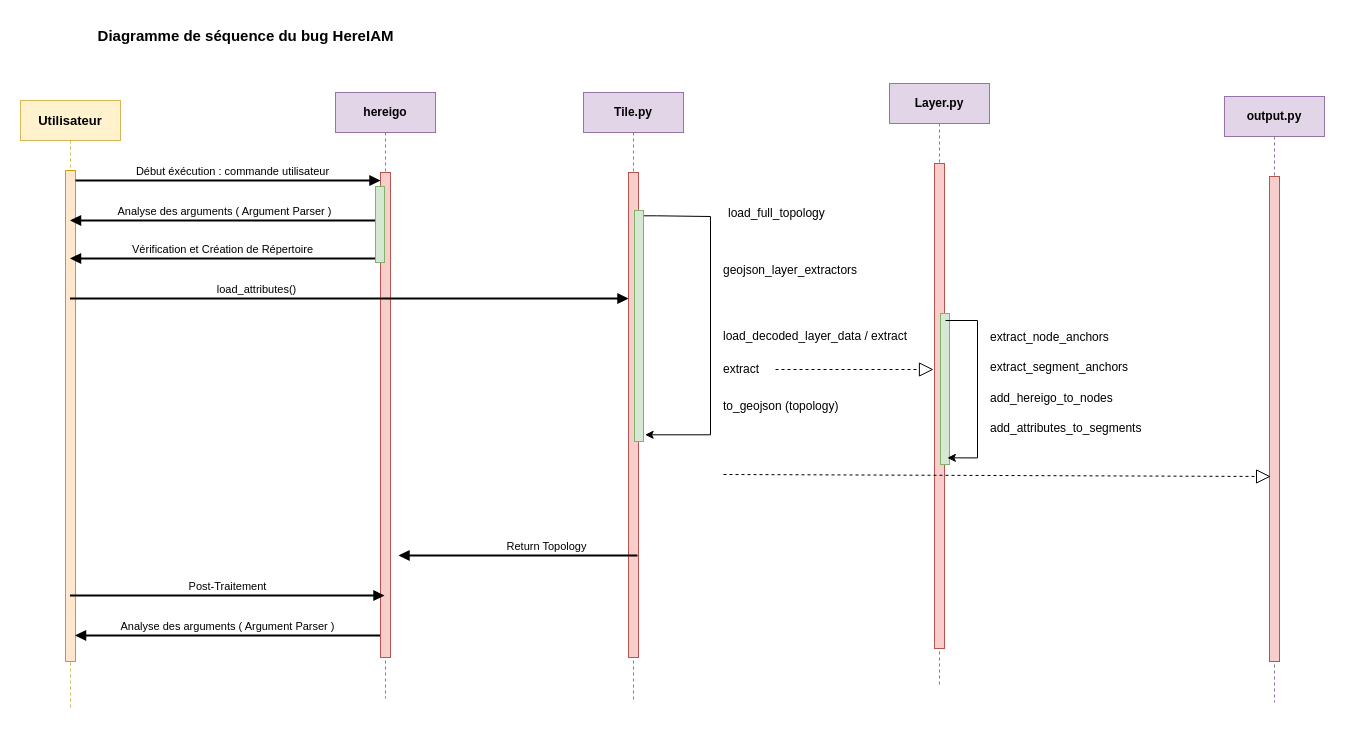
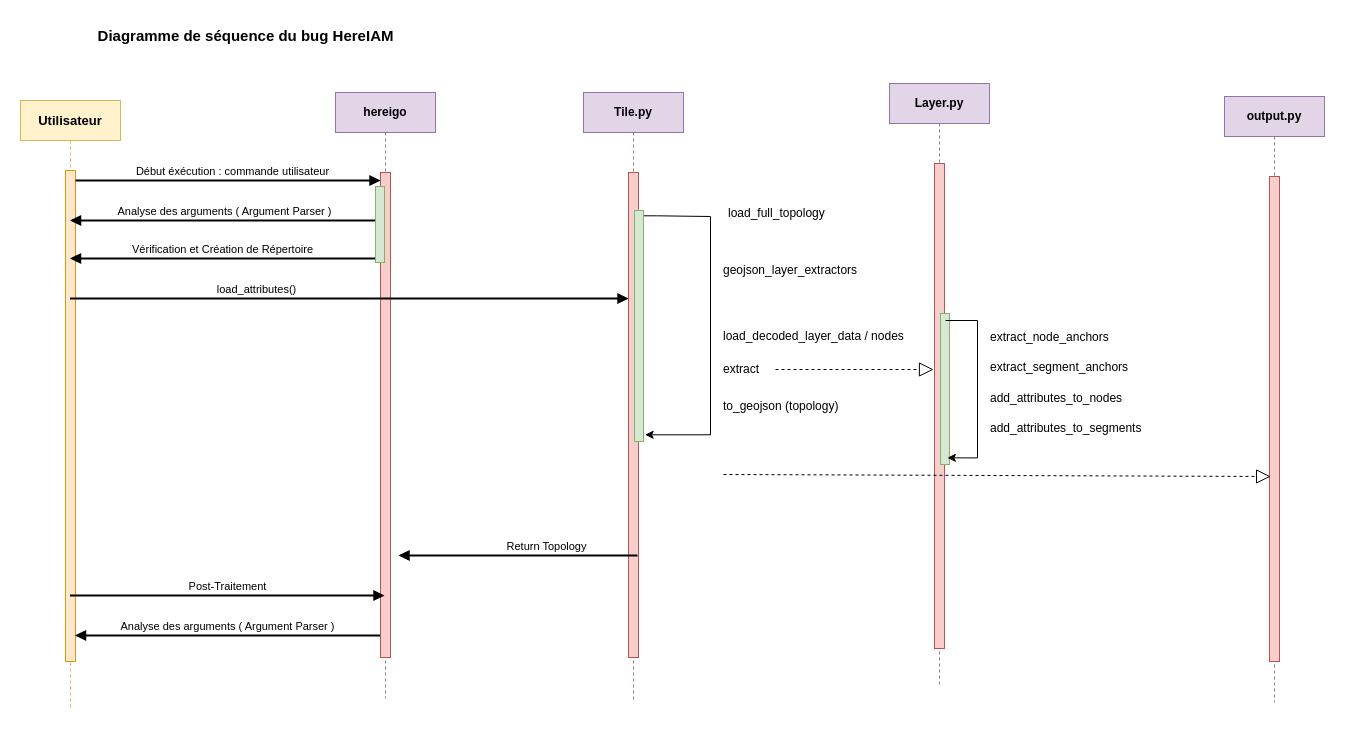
node "load_decoded_layer_data / extract": label "load_decoded_layer_data / extract" -> "load_decoded_layer_data / nodes"
node "add_hereigo_to_nodes": label "add_hereigo_to_nodes" -> "add_attributes_to_nodes"
